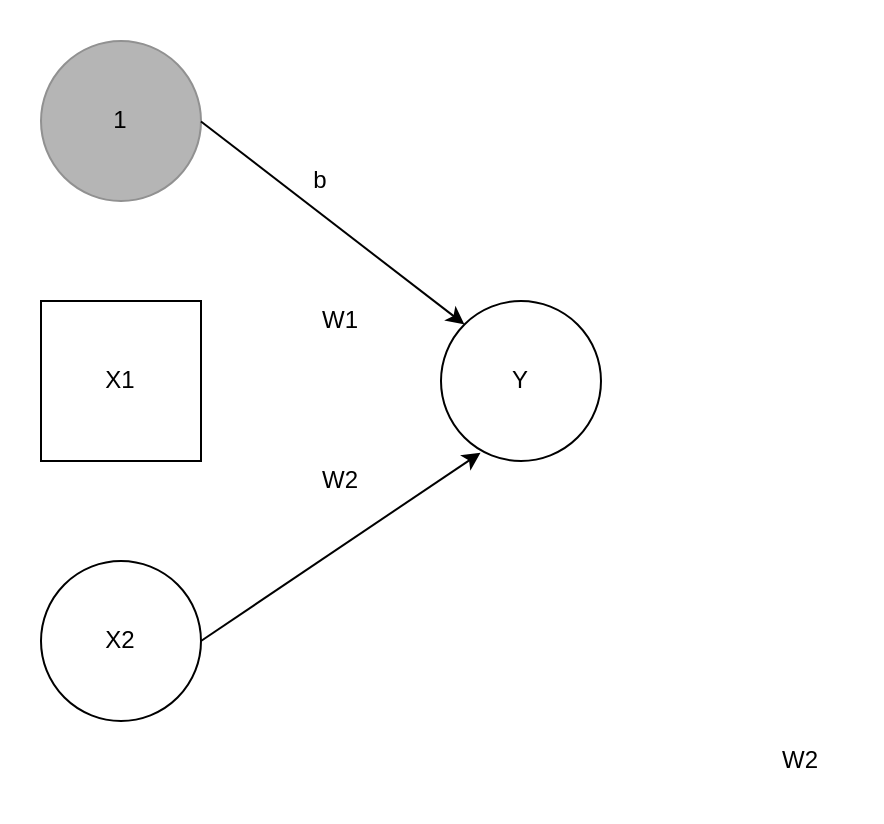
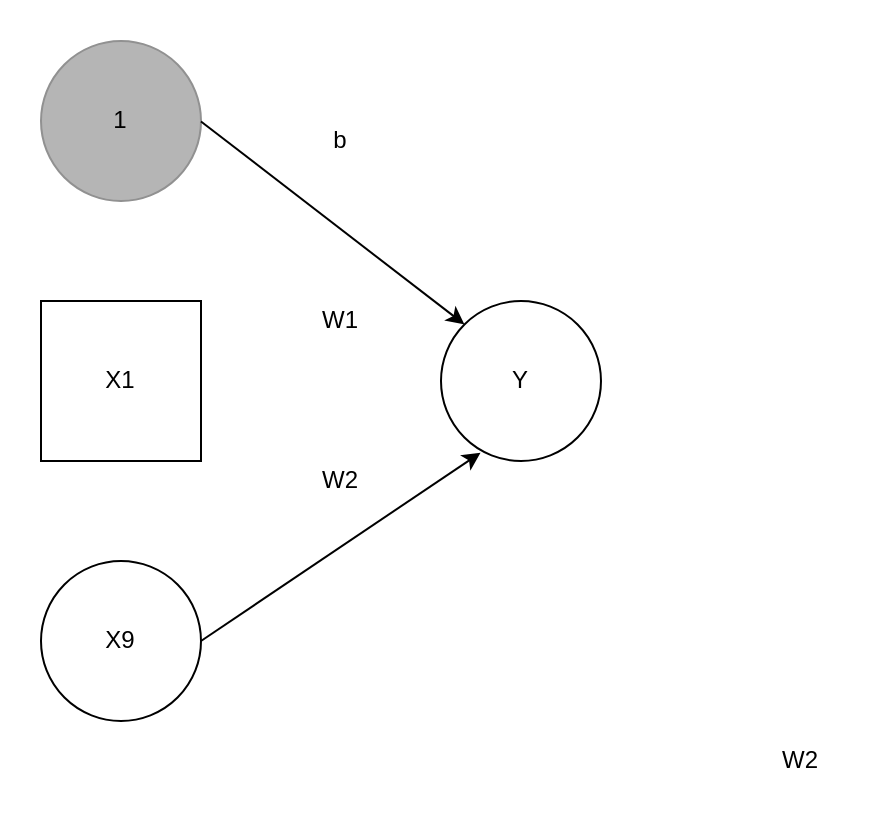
node "b": moved (321, 181) -> (341, 141)
node "X2": label "X2" -> "X9"
